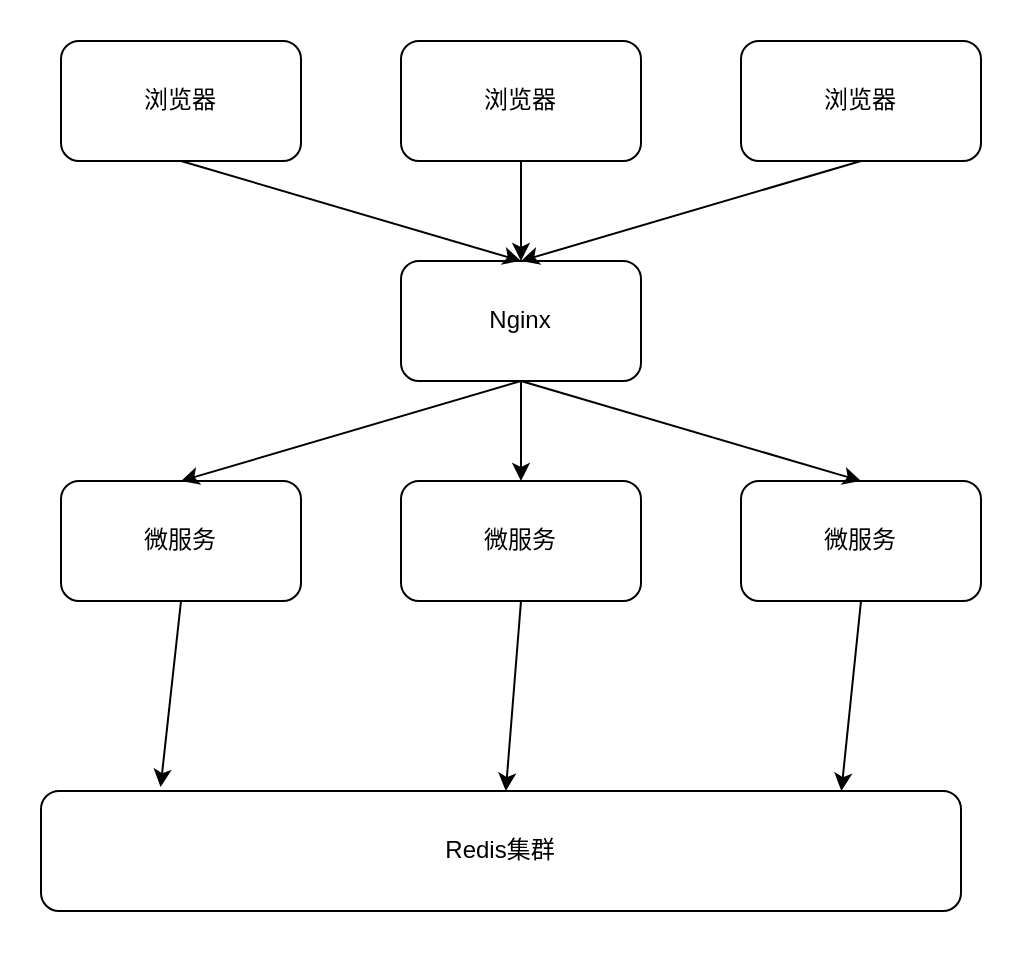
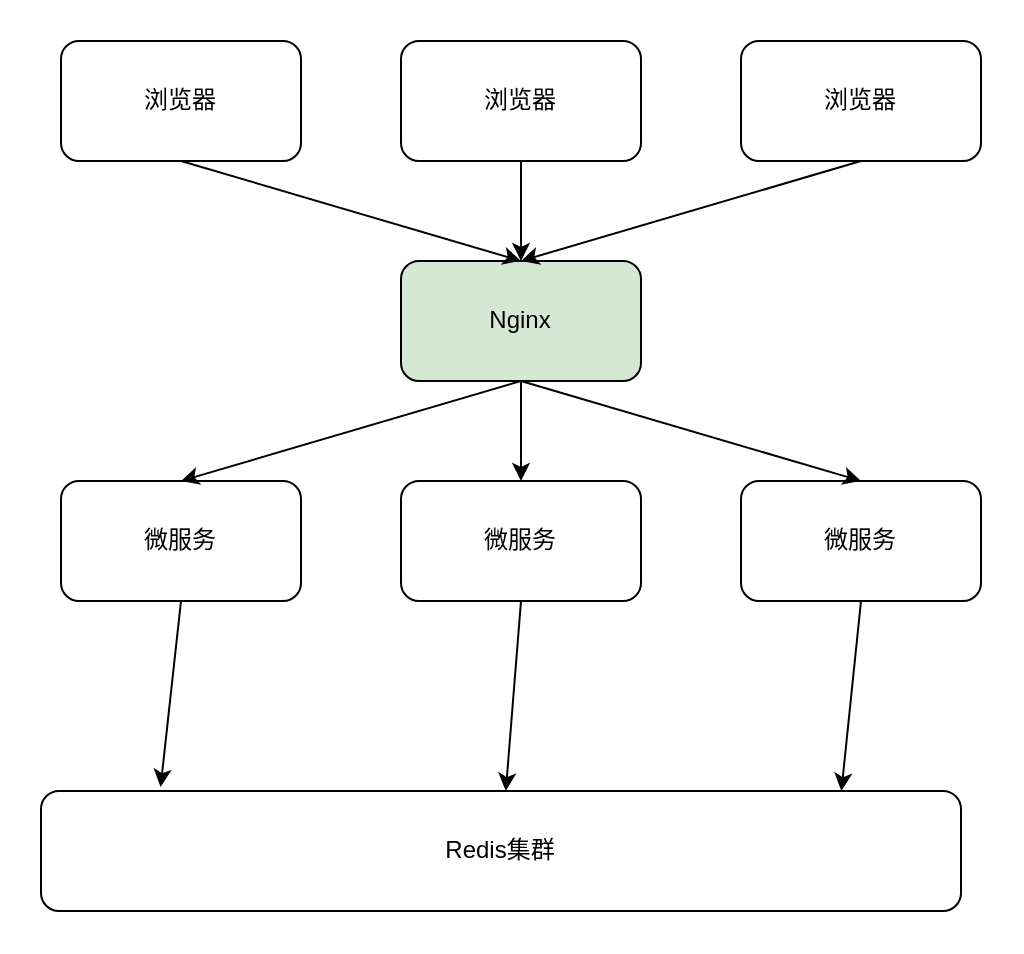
node "Nginx": fillcolor #ffffff -> #d5e8d4
